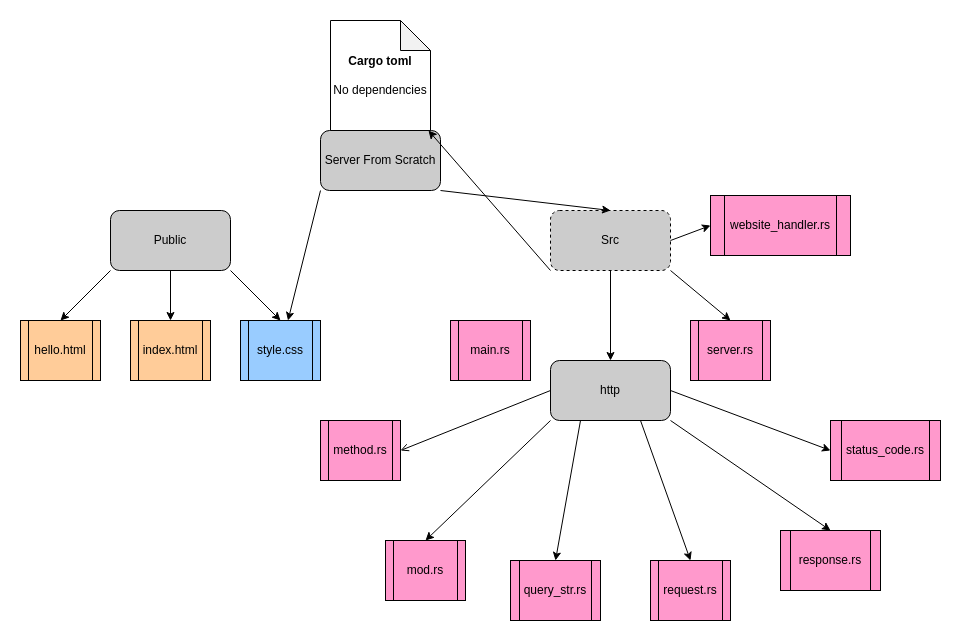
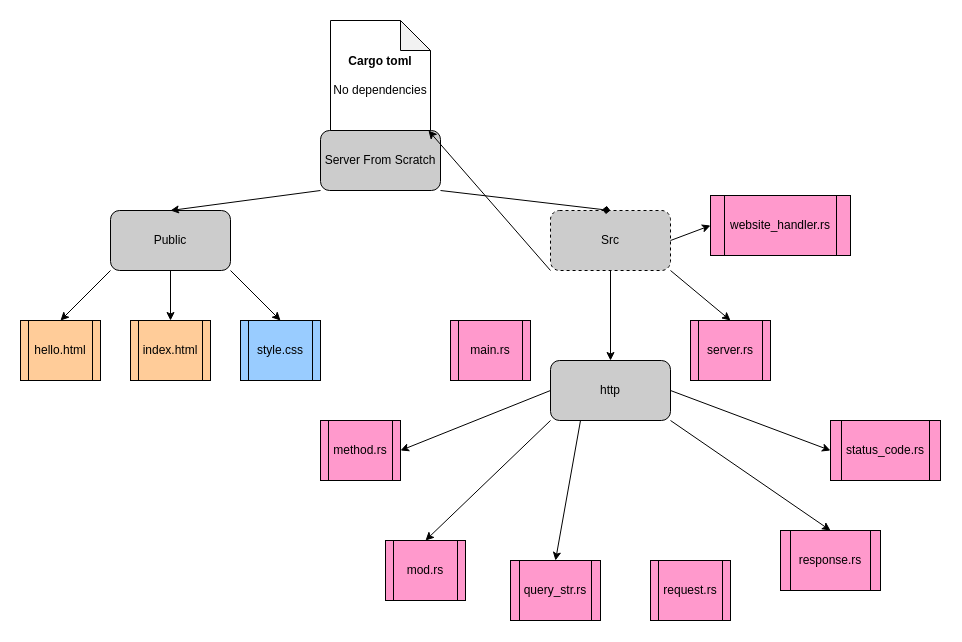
edge "Server From Scratch" -> "Src": arrowhead classic -> diamond
edge "Server From Scratch" -> "style.css": now "Server From Scratch" -> "Public"
edge "http" -> "method.rs": arrowhead open -> classic
edge "http" -> "request.rs": removed
